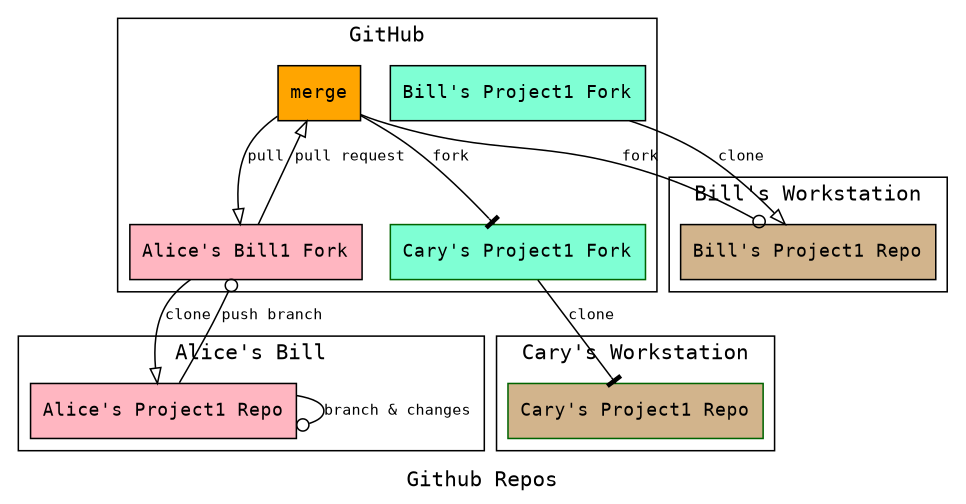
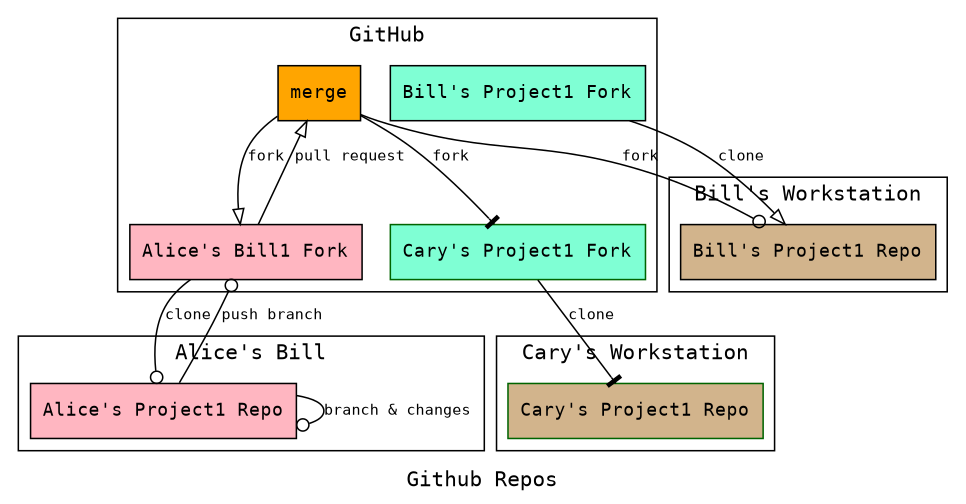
edge "merge" -> "Alice's Bill1 Fork": label "pull" -> "fork"
edge "Alice's Bill1 Fork" -> "Alice's Project1 Repo": arrowhead onormal -> odot
